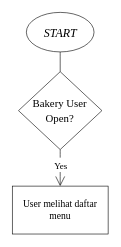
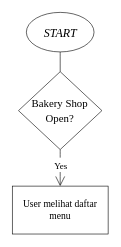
node "Bakery User Open?": label "Bakery User Open?" -> "Bakery Shop Open?"
